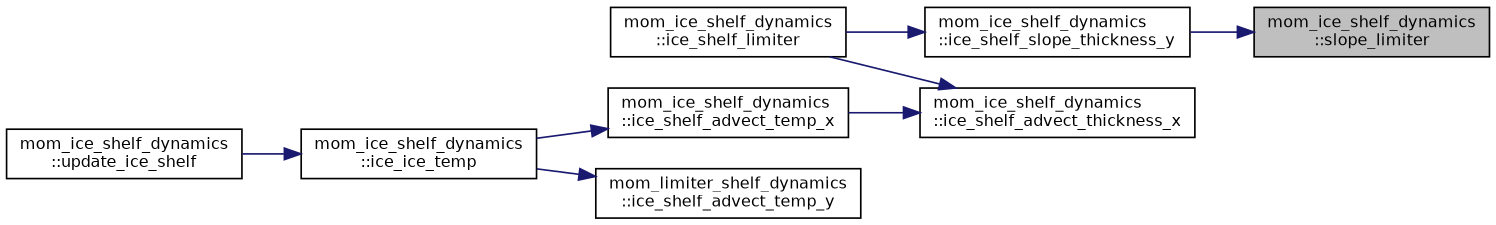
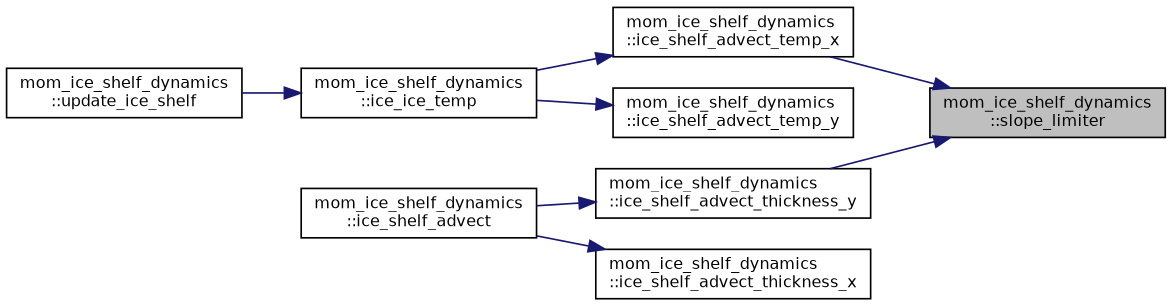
node "mom_ice_shelf_dynamics ::ice_shelf_limiter": label "mom_ice_shelf_dynamics ::ice_shelf_limiter" -> "mom_ice_shelf_dynamics ::ice_shelf_advect"
node "mom_ice_shelf_dynamics ::ice_shelf_slope_thickness_y": label "mom_ice_shelf_dynamics ::ice_shelf_slope_thickness_y" -> "mom_ice_shelf_dynamics ::ice_shelf_advect_thickness_y"
edge "mom_ice_shelf_dynamics ::ice_shelf_advect_temp_x" -> "mom_ice_shelf_dynamics ::ice_shelf_advect_thickness_x": now "mom_ice_shelf_dynamics ::ice_shelf_advect_temp_x" -> "mom_ice_shelf_dynamics ::slope_limiter"
node "mom_limiter_shelf_dynamics ::ice_shelf_advect_temp_y": label "mom_limiter_shelf_dynamics ::ice_shelf_advect_temp_y" -> "mom_ice_shelf_dynamics ::ice_shelf_advect_temp_y"
